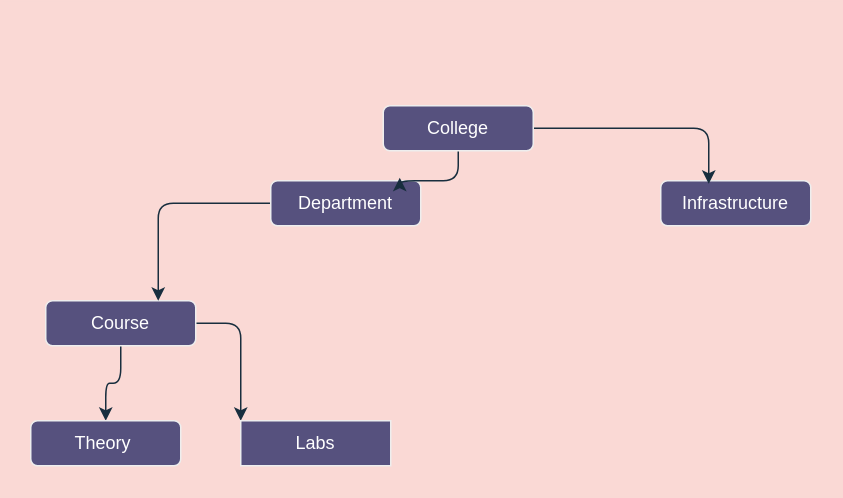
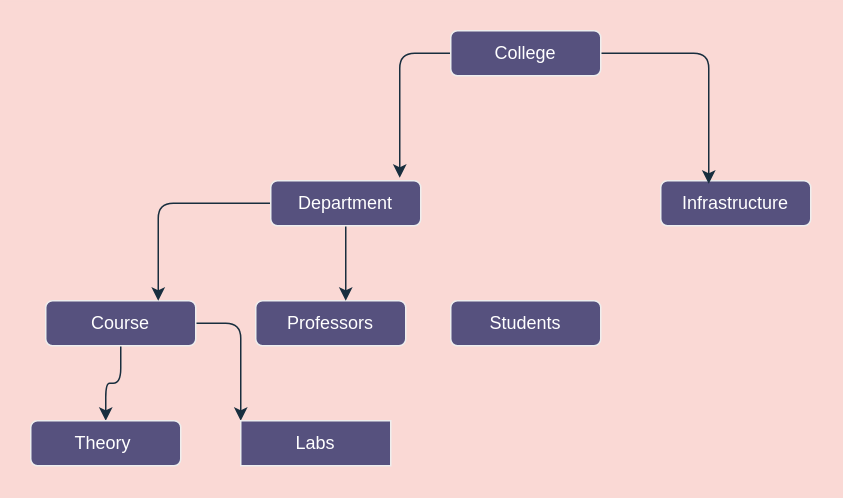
node "College": moved (458, 128) -> (526, 53)
edge "Department" -> "Professors": added
node "Professors": added
node "Students": added
